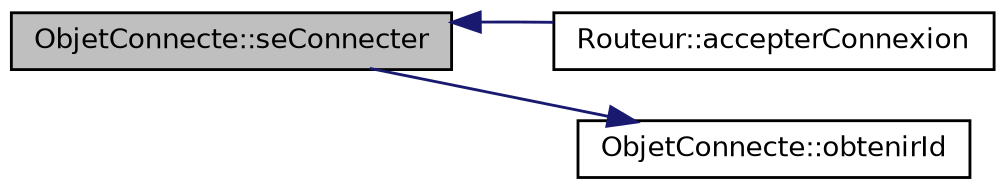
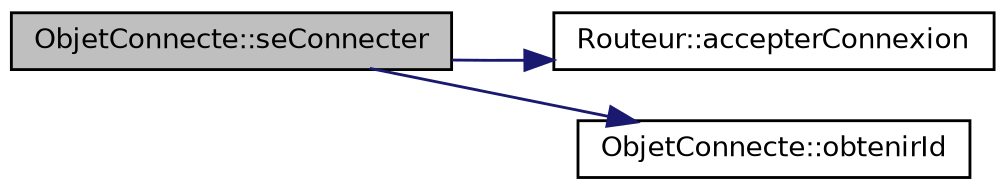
edge "Routeur::accepterConnexion" -> "ObjetConnecte::seConnecter": reversed
